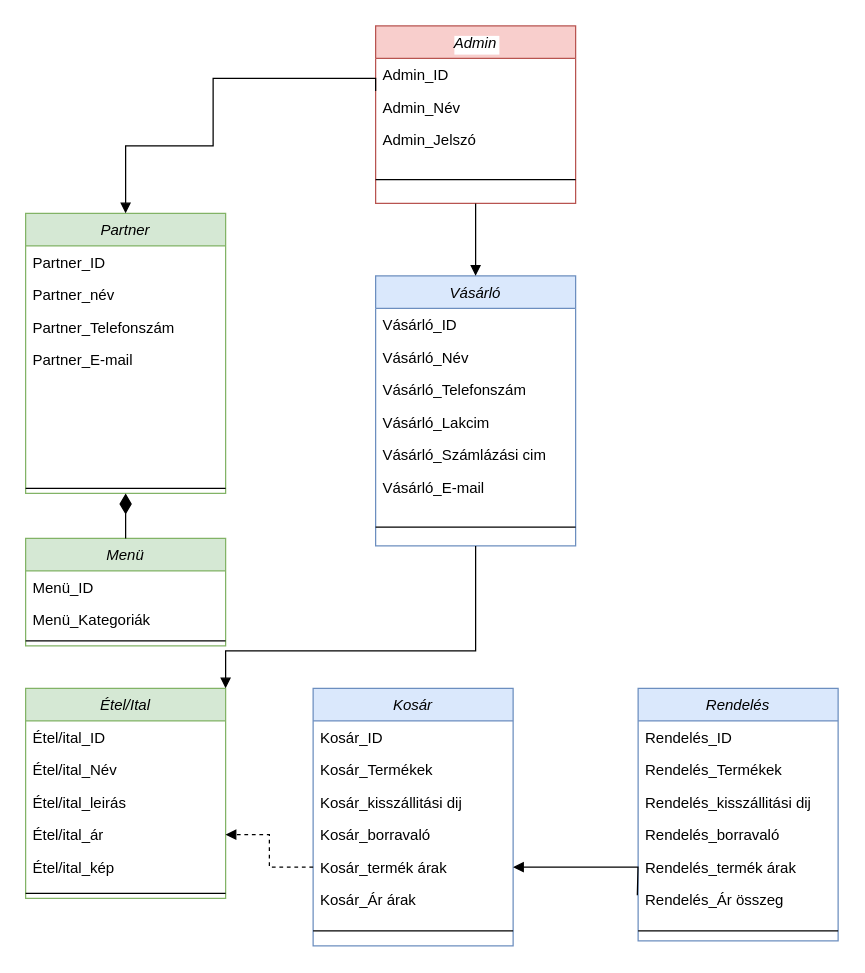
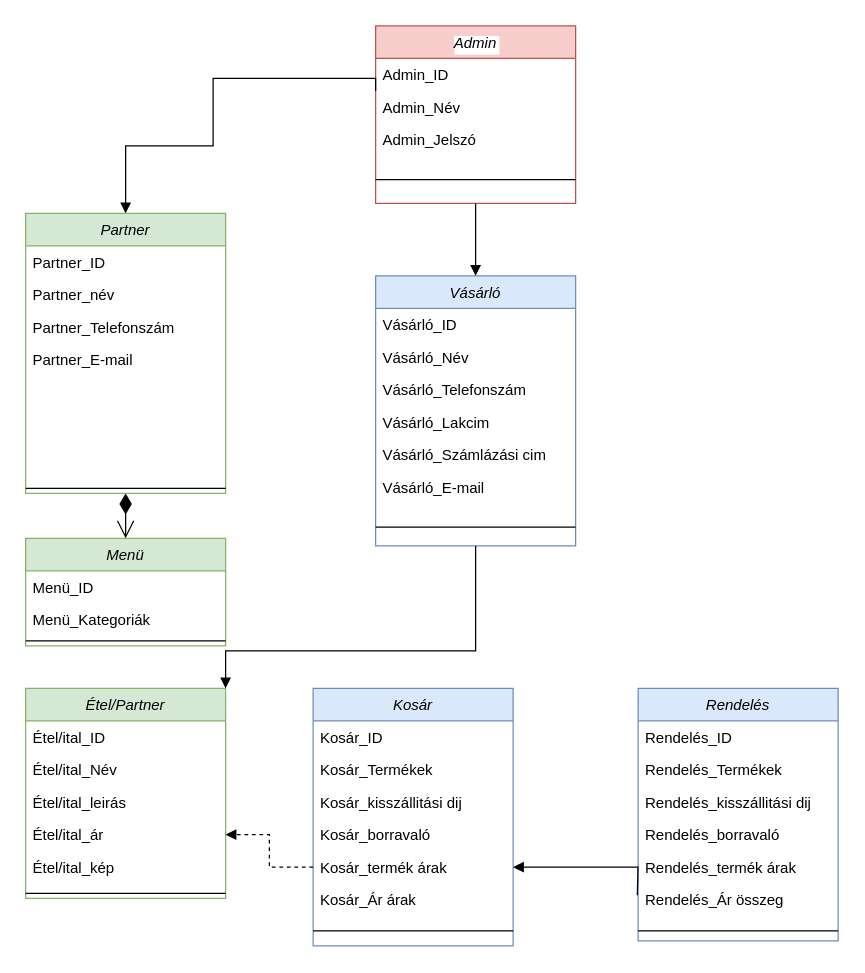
edge "Menü" -> "Partner": arrowhead none -> open
node "Étel/Ital": label "Étel/Ital" -> "Étel/Partner"
